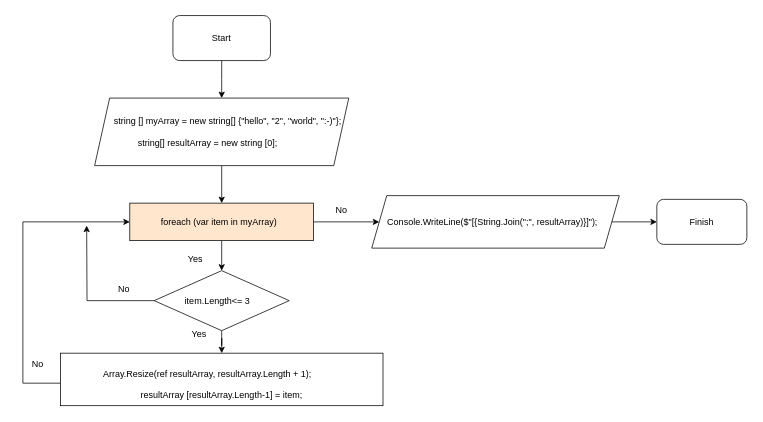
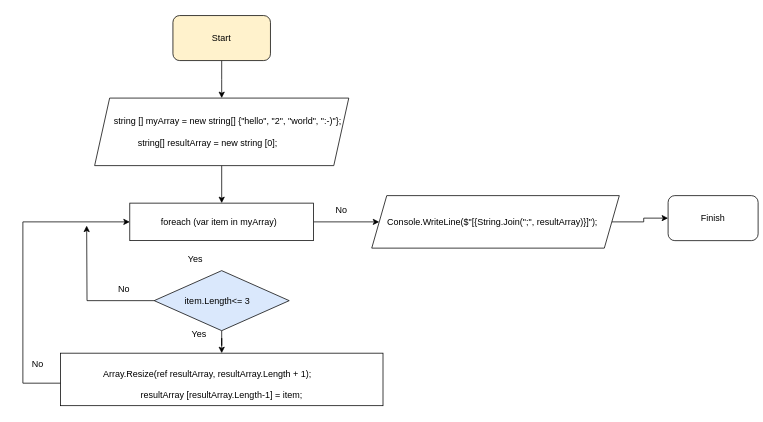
node "Start": fillcolor #ffffff -> #fff2cc
node "foreach (var item in myArray)": fillcolor #ffe6cc -> #ffffff
node "Finish": moved (702, 222) -> (713, 218)
edge "foreach (var item in myArray)" -> "item.Length<= 3": removed
node "item.Length<= 3": fillcolor #ffffff -> #dae8fc
